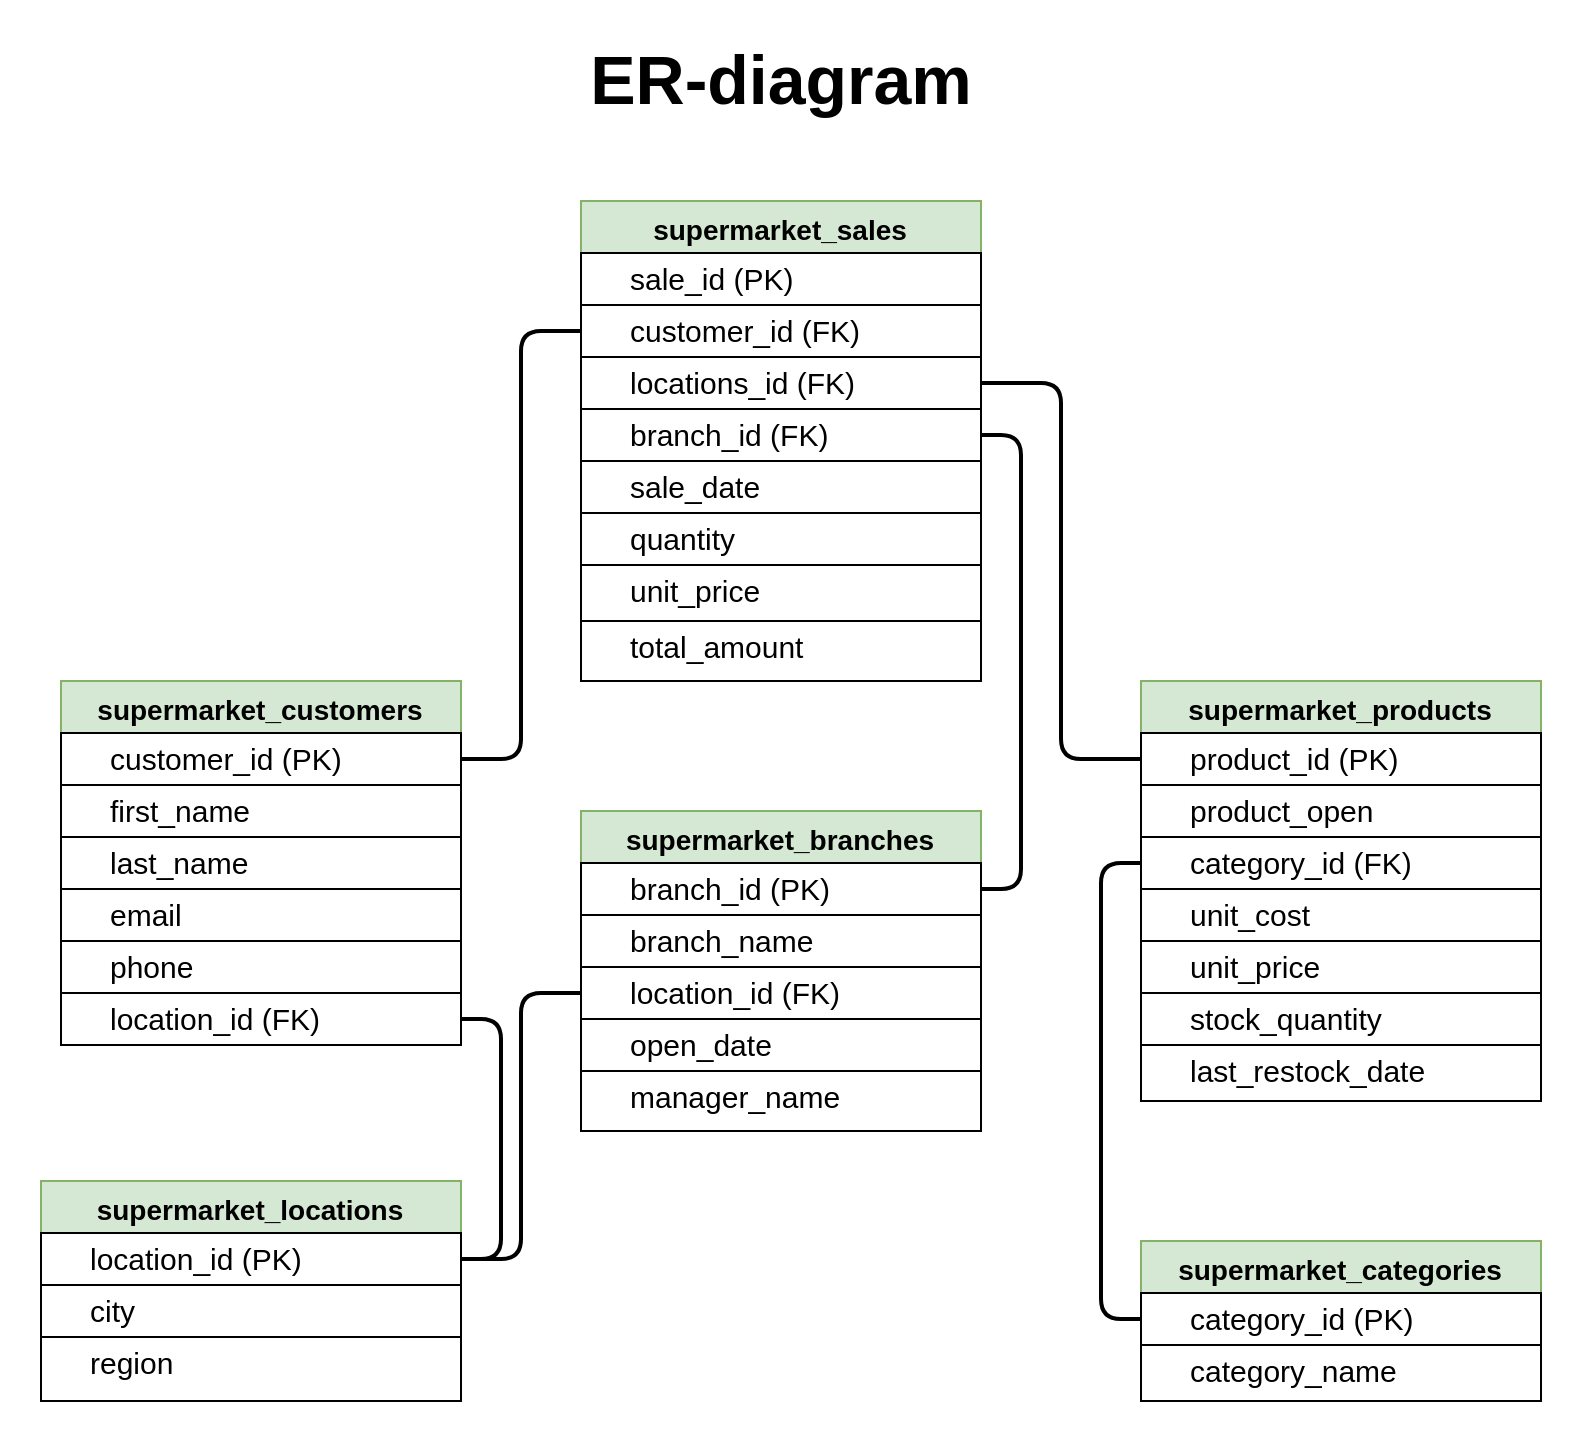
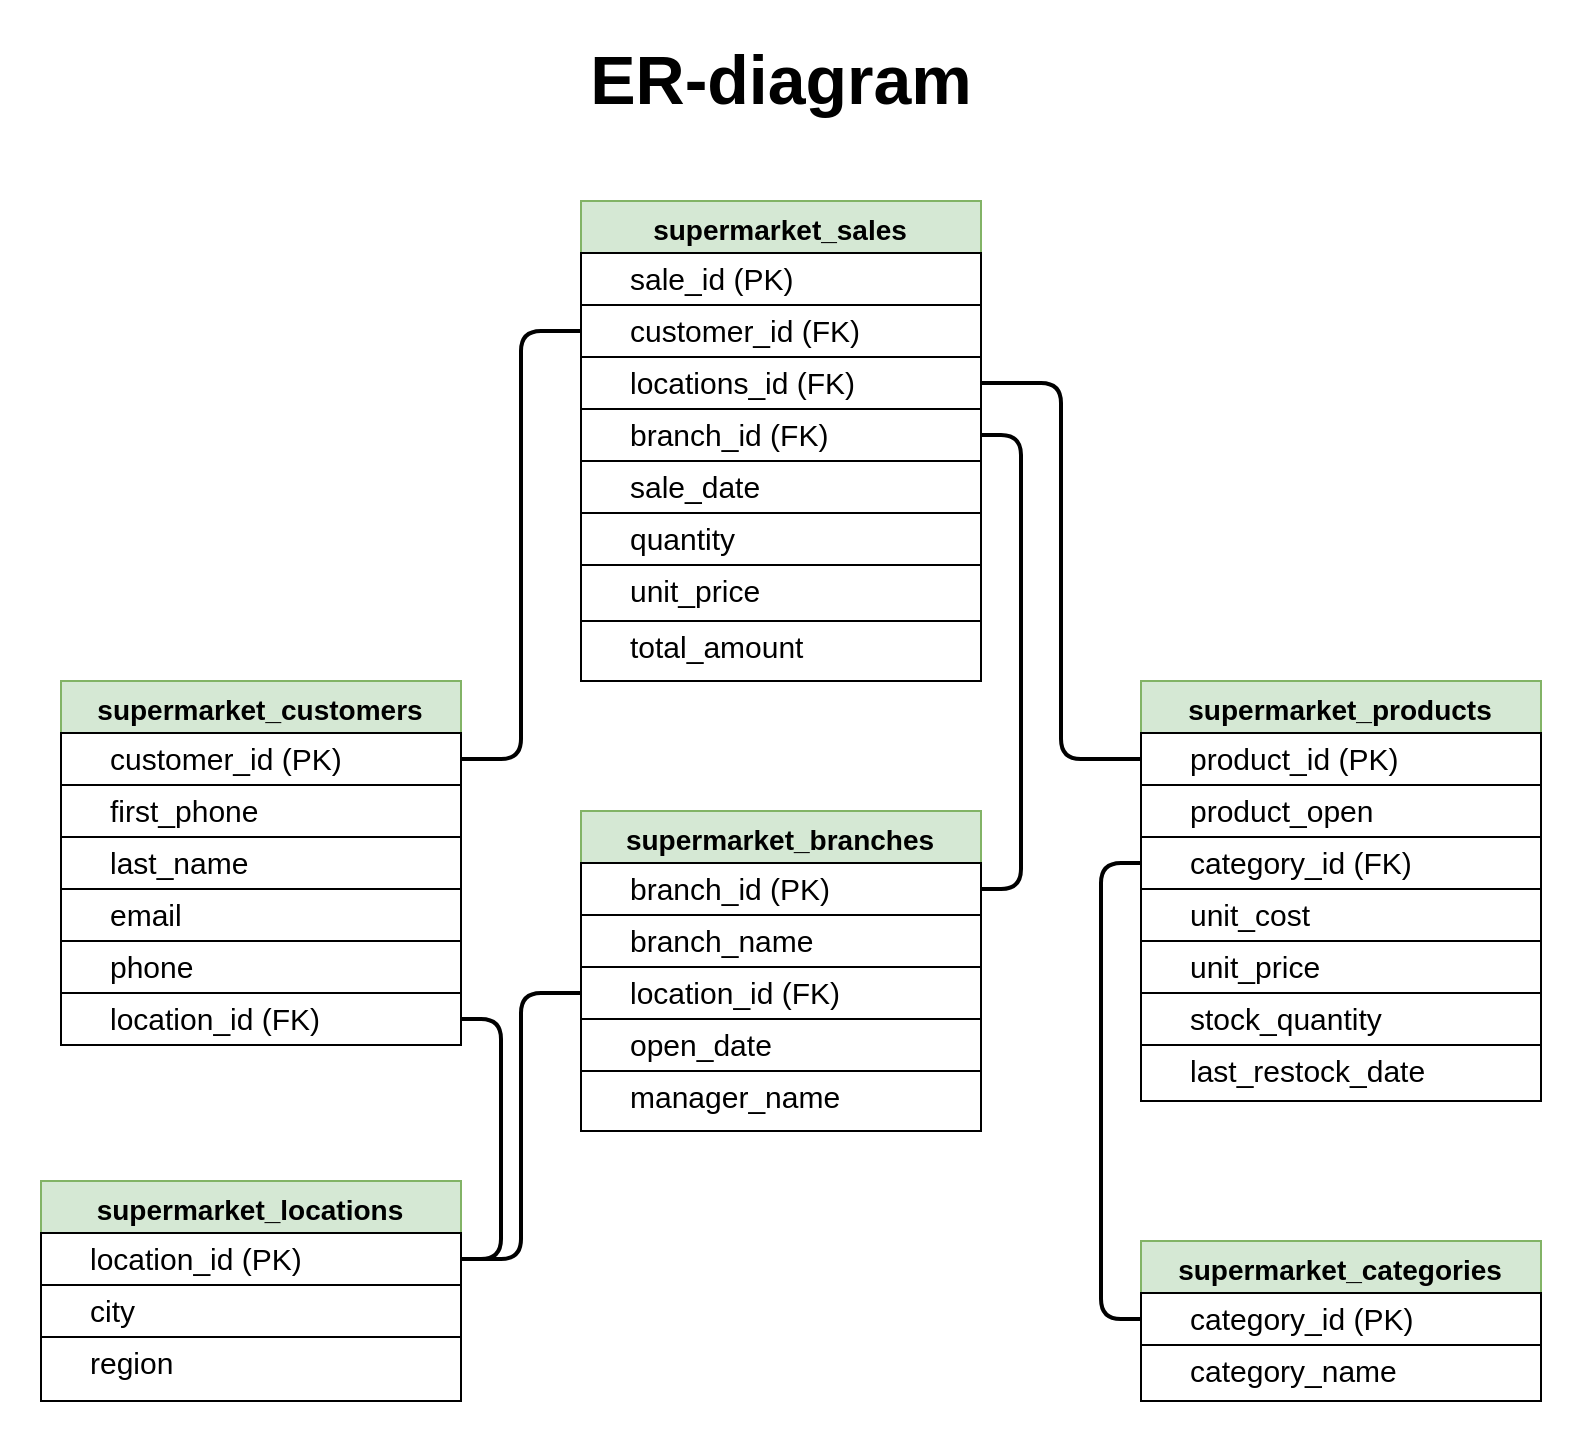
node "first_name": label "first_name" -> "first_phone"
